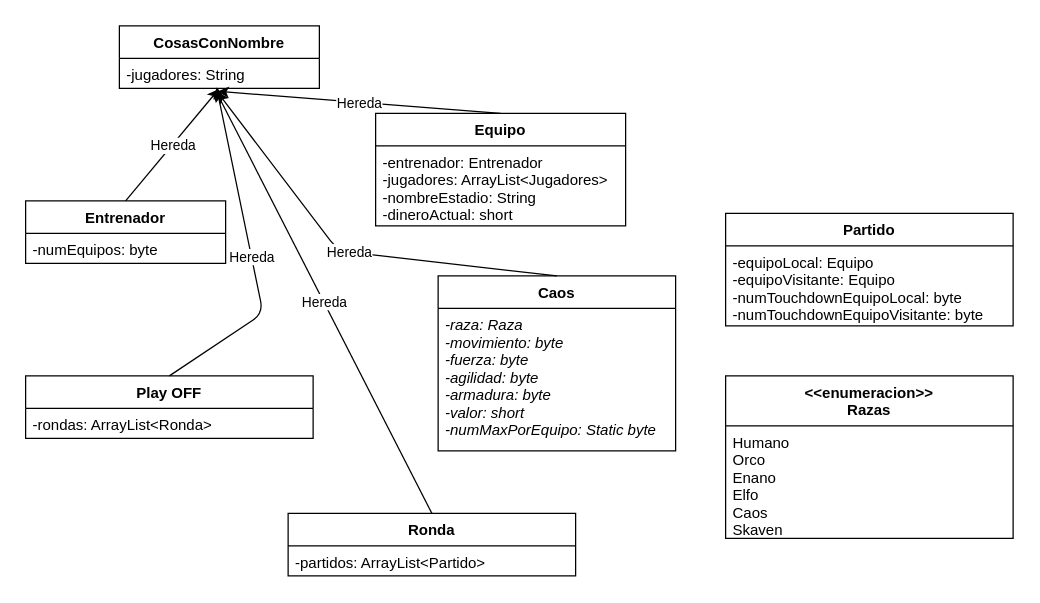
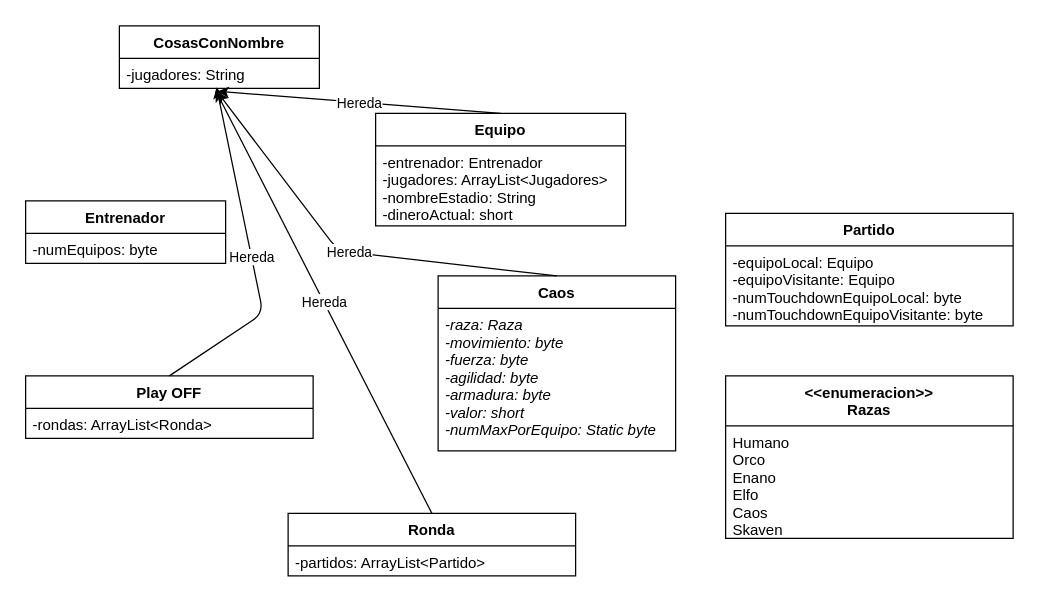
edge "Entrenador" -> "-jugadores: String": removed, label "Hereda"
